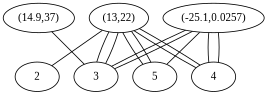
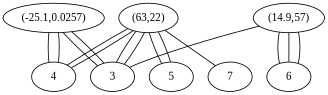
node "(14.9,37)": label "(14.9,37)" -> "(14.9,57)"
node "(13,22)": label "(13,22)" -> "(63,22)"
edge "(-25.1,0.0257)" -- "5": removed
node "2": label "2" -> "7"
node "6": added
